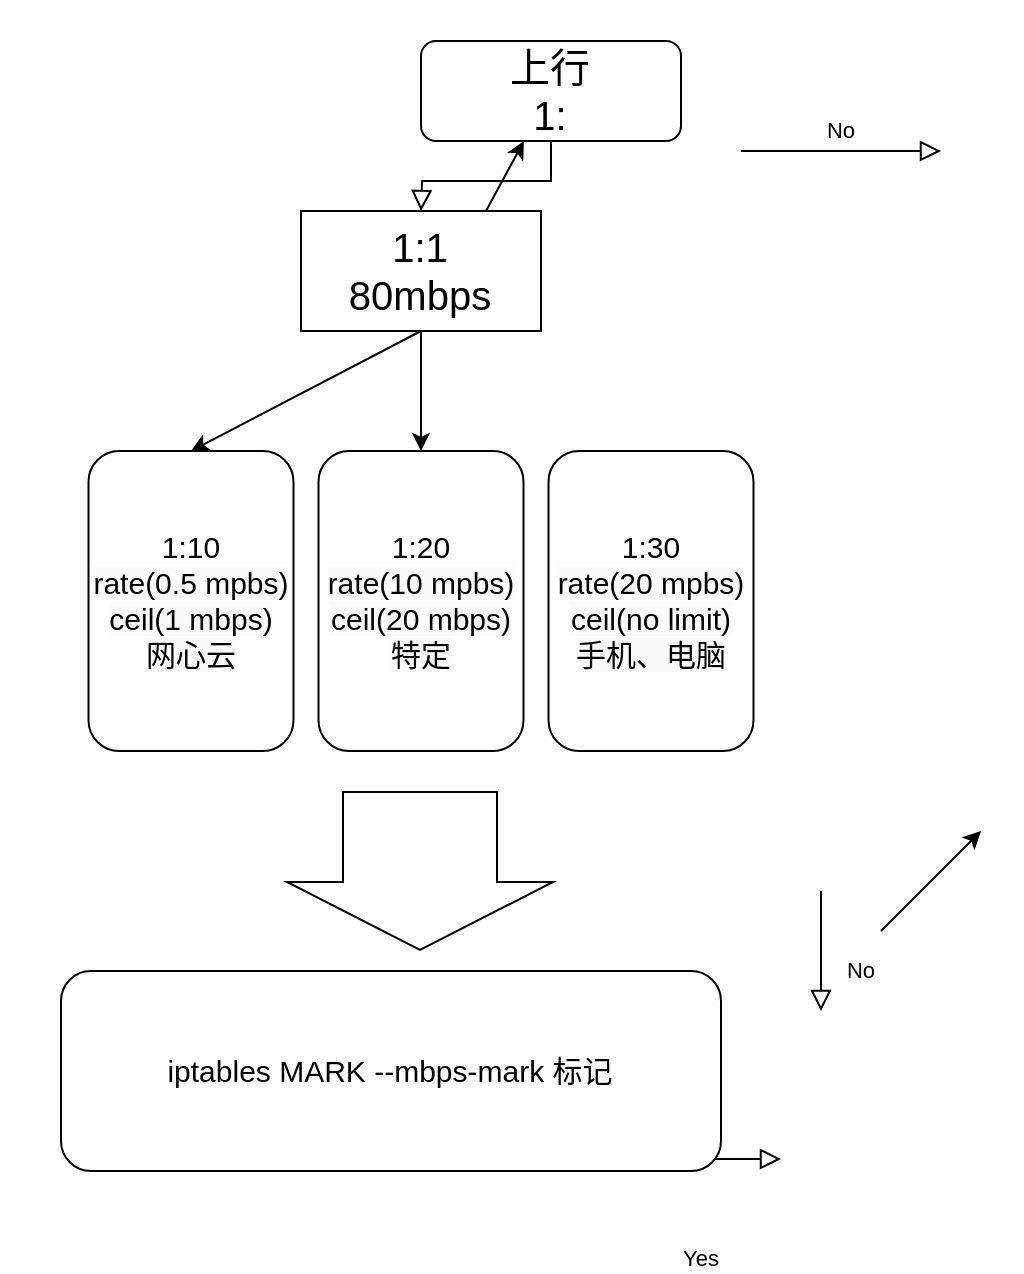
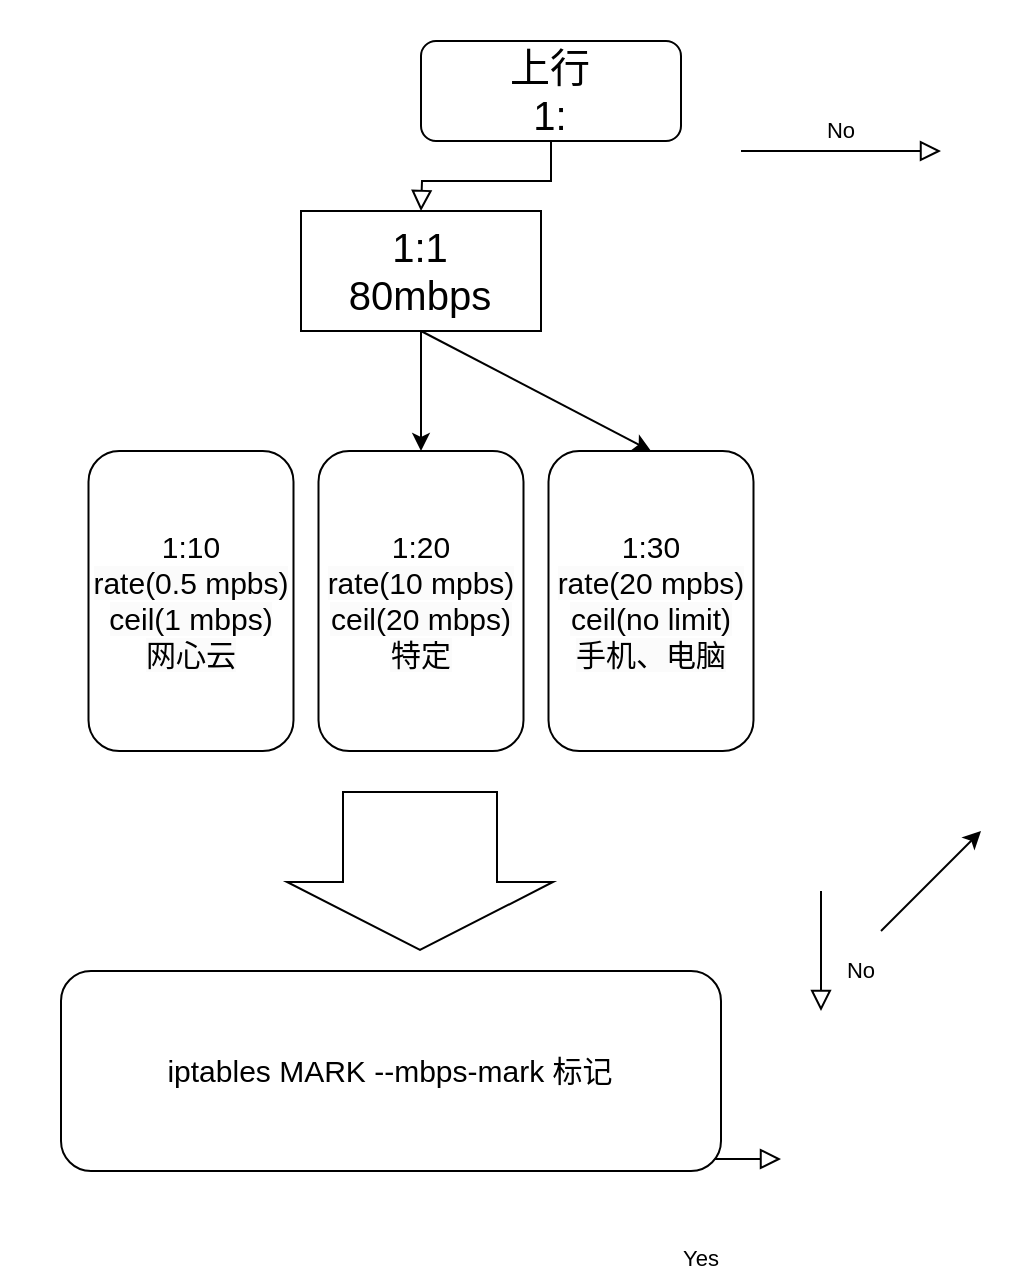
edge "1:180mbps" -> "上行 1:": now "1:180mbps" -> "1:30rate(20 mpbs)ceil(no limit)手机、电脑"
edge "1:180mbps" -> "1:10rate(0.5 mpbs)ceil(1 mbps)网心云": removed
